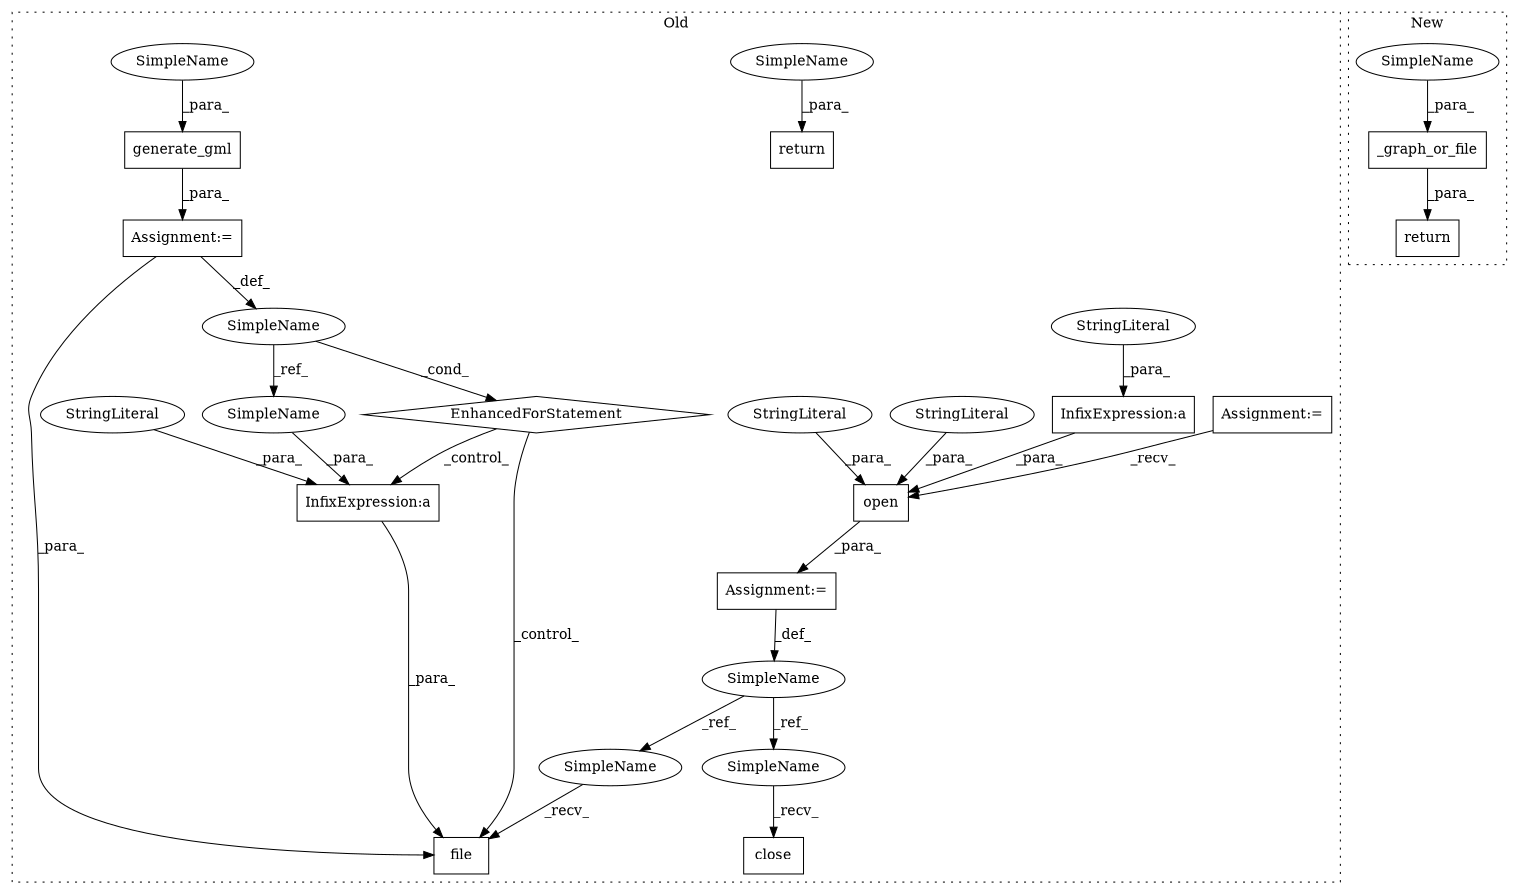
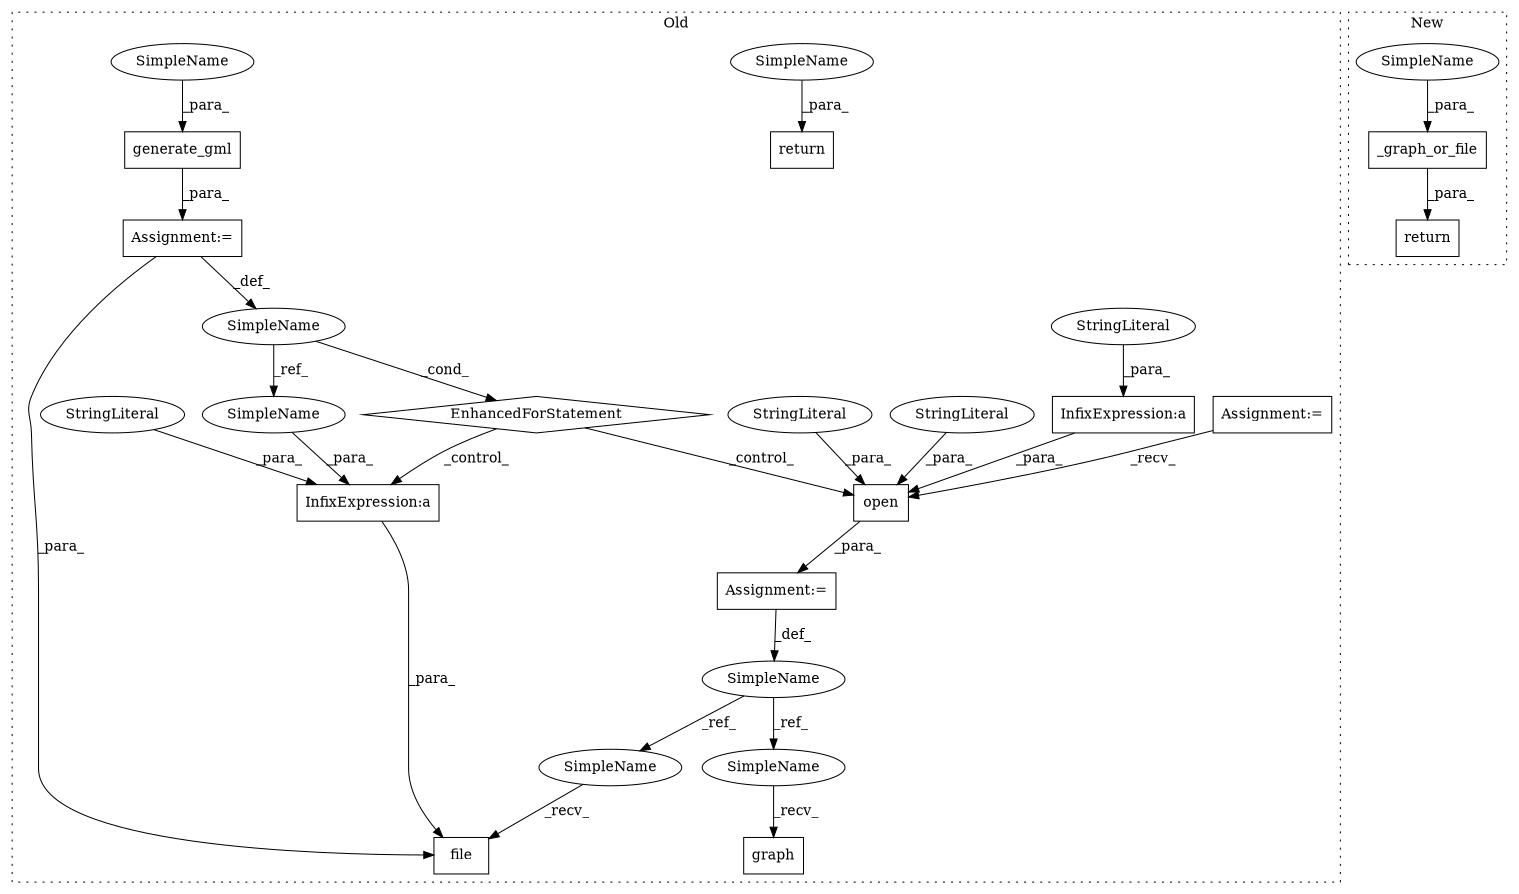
edge "EnhancedForStatement" -> "file": now "EnhancedForStatement" -> "open"
node "close": label "close" -> "graph"
